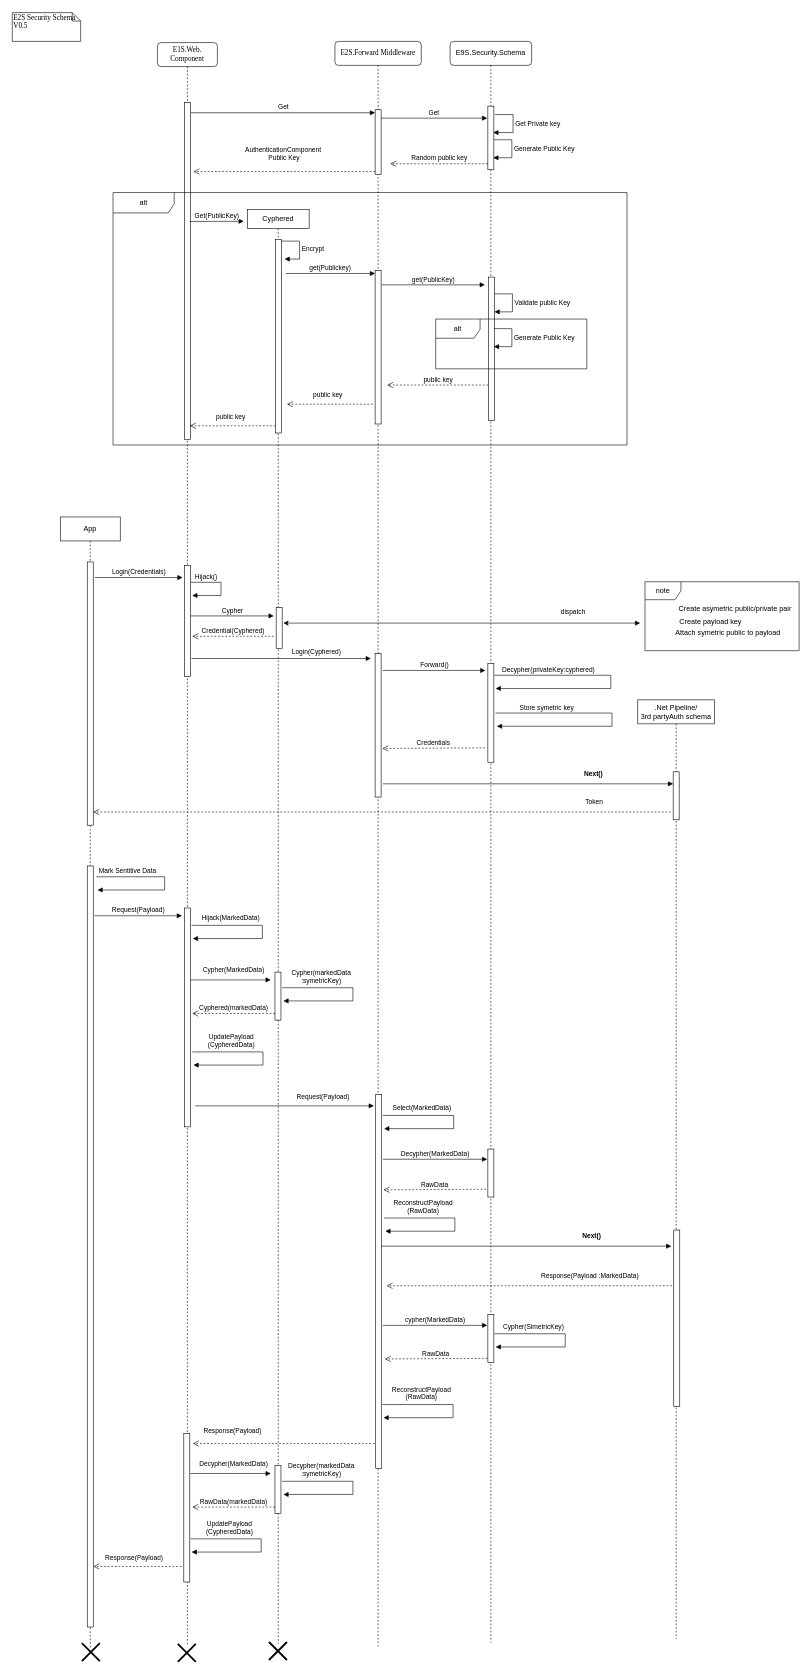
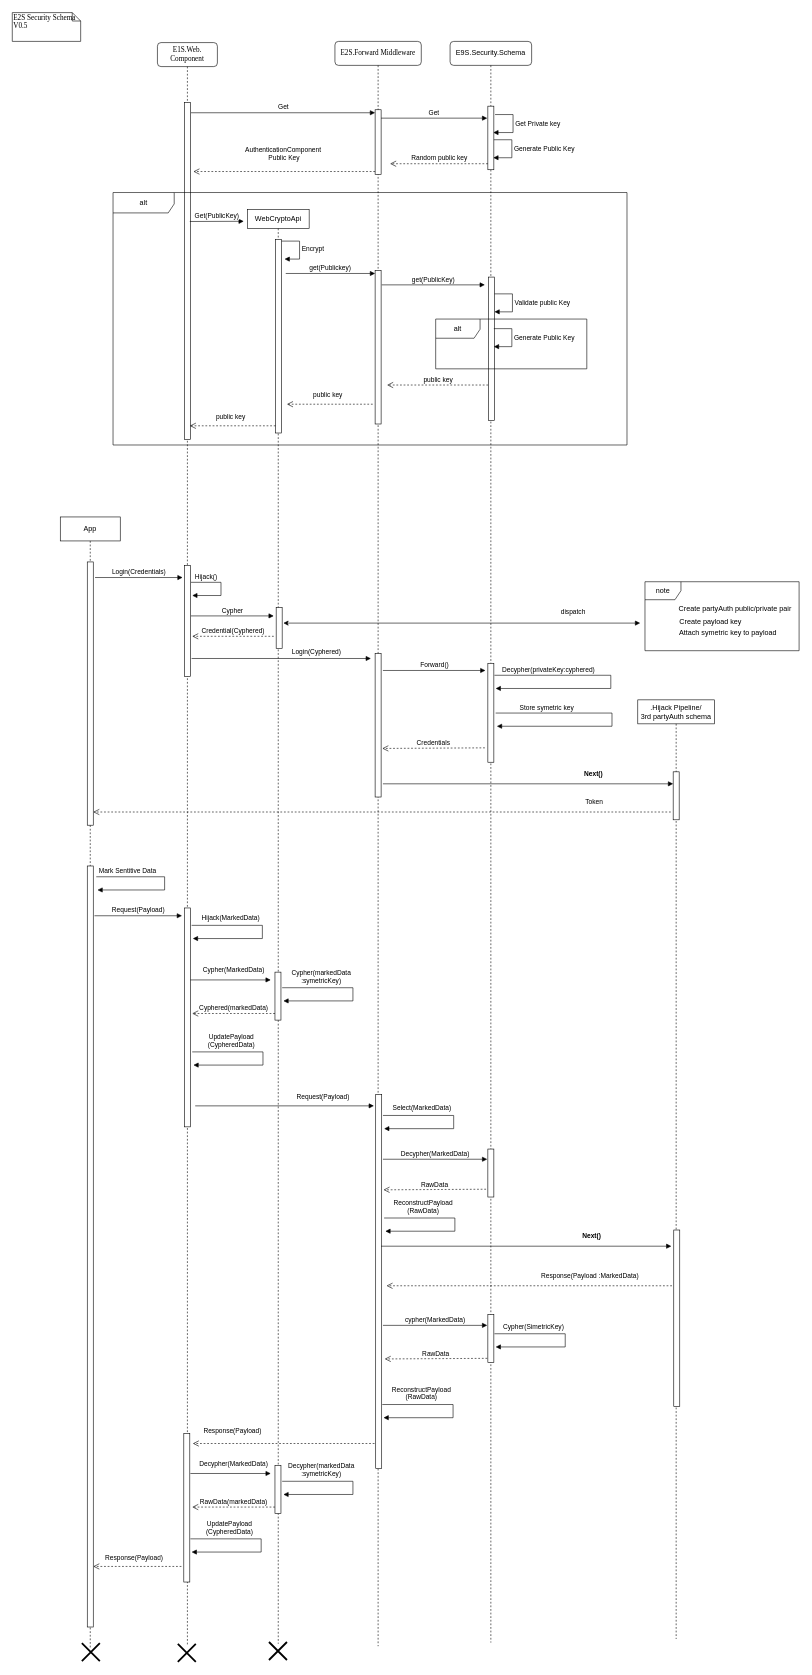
node "Cyphered": label "Cyphered" -> "WebCryptoApi"
node "Create asymetric public/private pair": label "Create asymetric public/private pair" -> "Create partyAuth public/private pair"
node "Attach symetric public to payload": label "Attach symetric public to payload" -> "Attach symetric key to payload"
node ".Net Pipeline/ 3rd partyAuth schema": label ".Net Pipeline/ 3rd partyAuth schema" -> ".Hijack Pipeline/ 3rd partyAuth schema"
